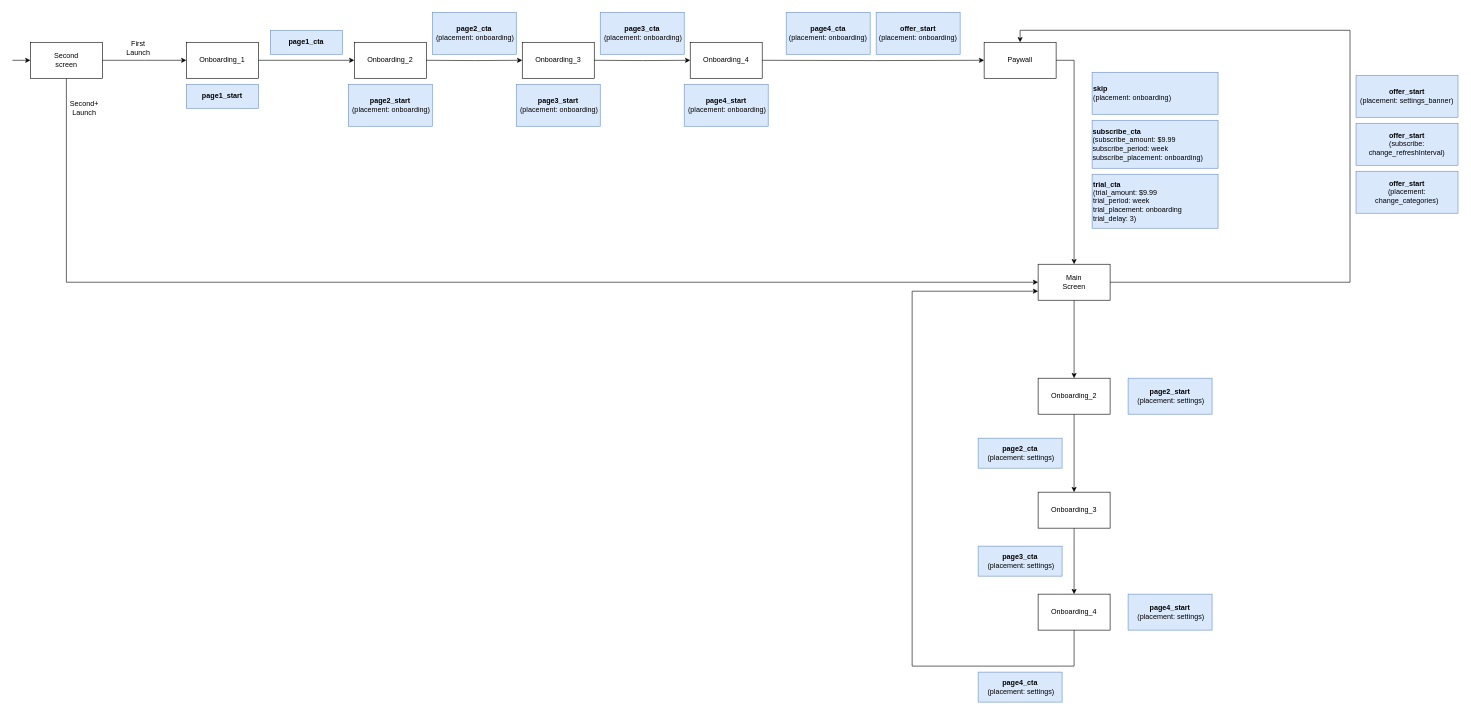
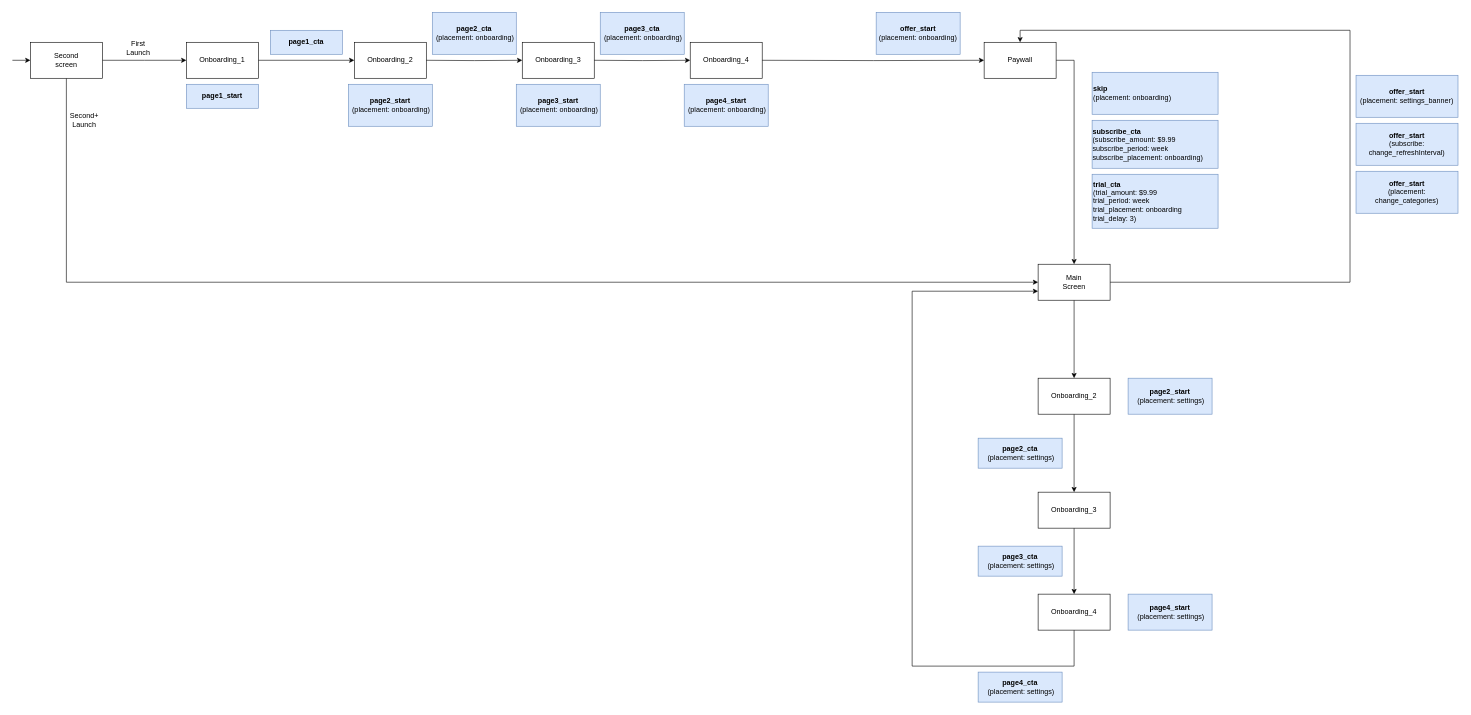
node "page4_cta (placement: onboarding)": removed
node "Second+ Launch": moved (84, 108) -> (84, 120)
